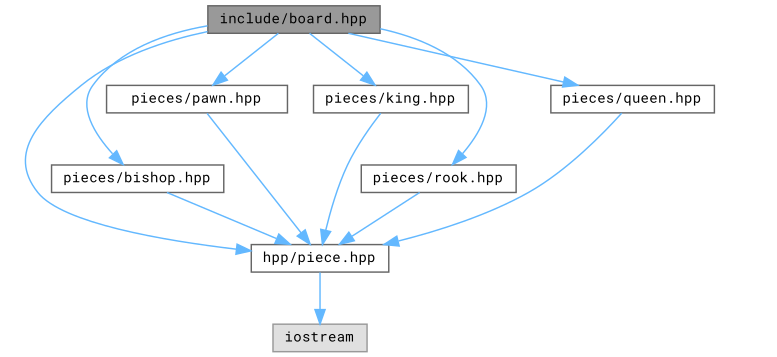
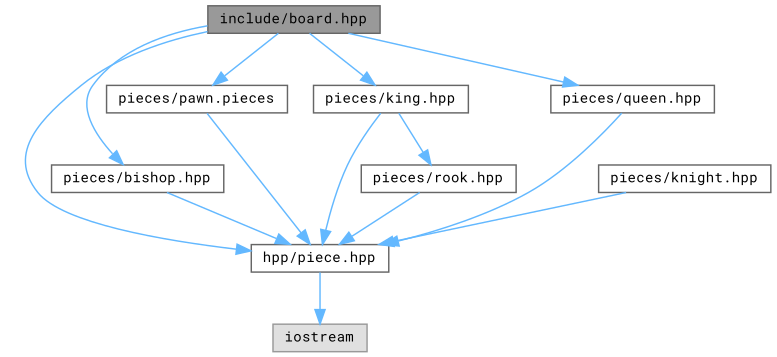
edge "include/board.hpp" -> "pieces/rook.hpp": now "pieces/king.hpp" -> "pieces/rook.hpp"
node "pieces/pawn.hpp": label "pieces/pawn.hpp" -> "pieces/pawn.pieces"
node "pieces/knight.hpp": added
